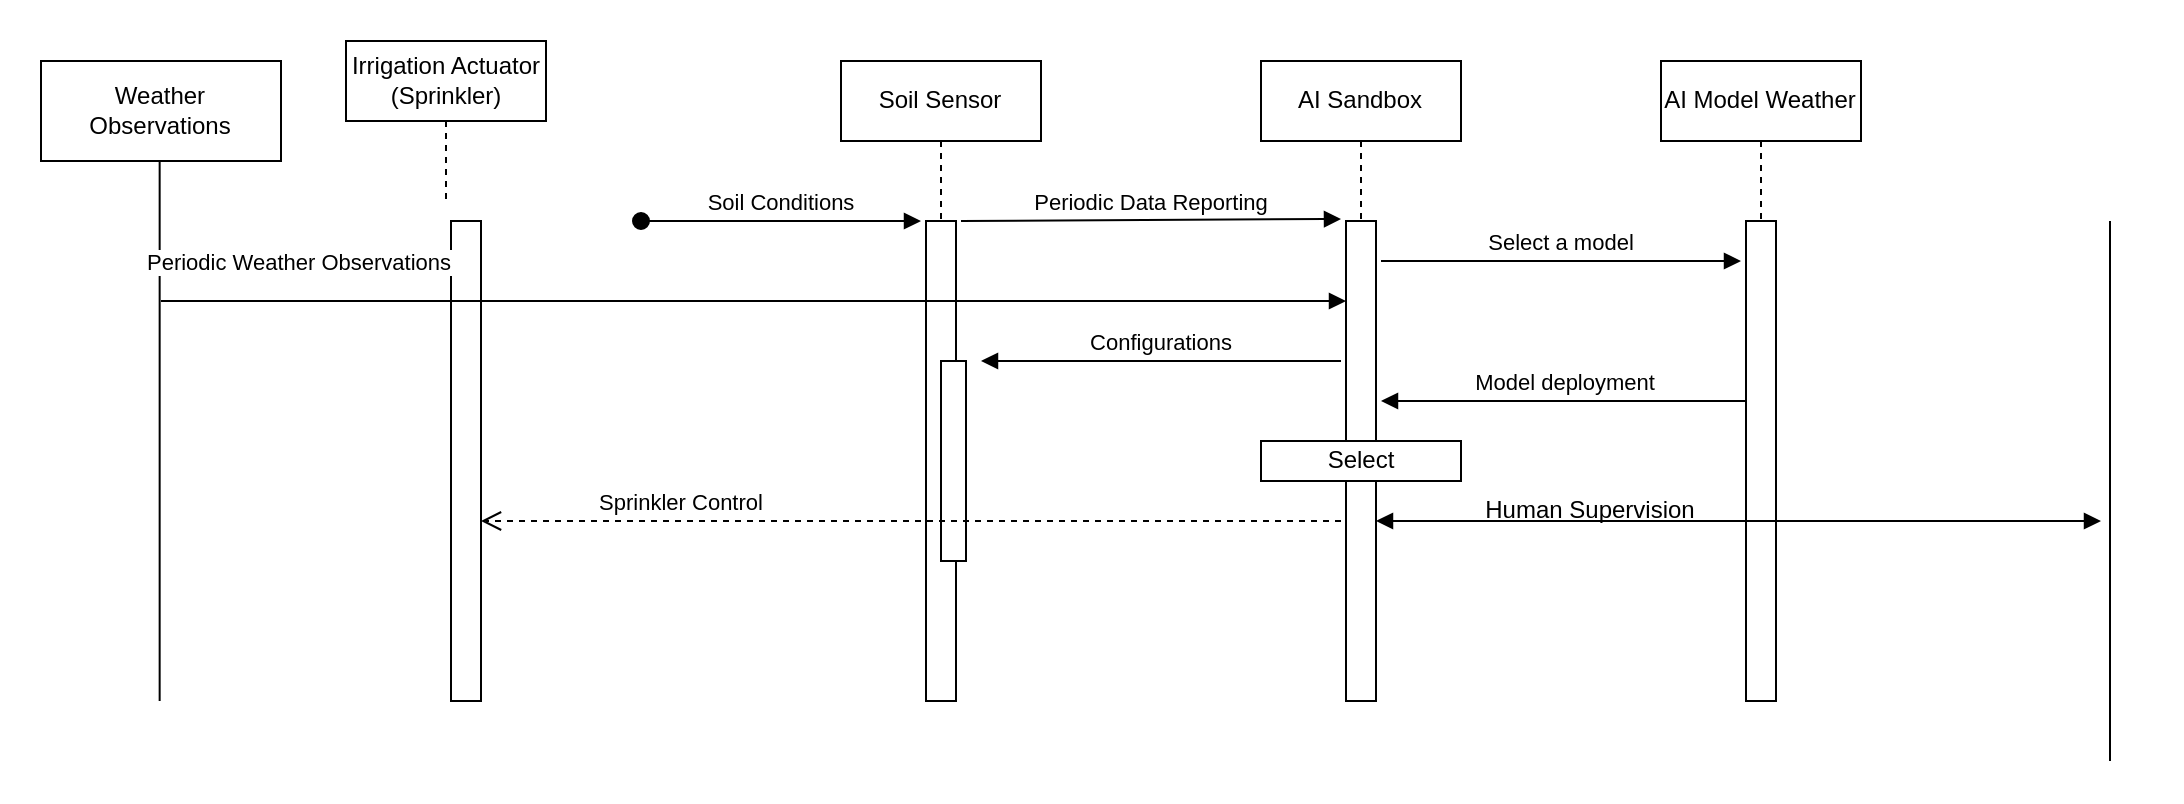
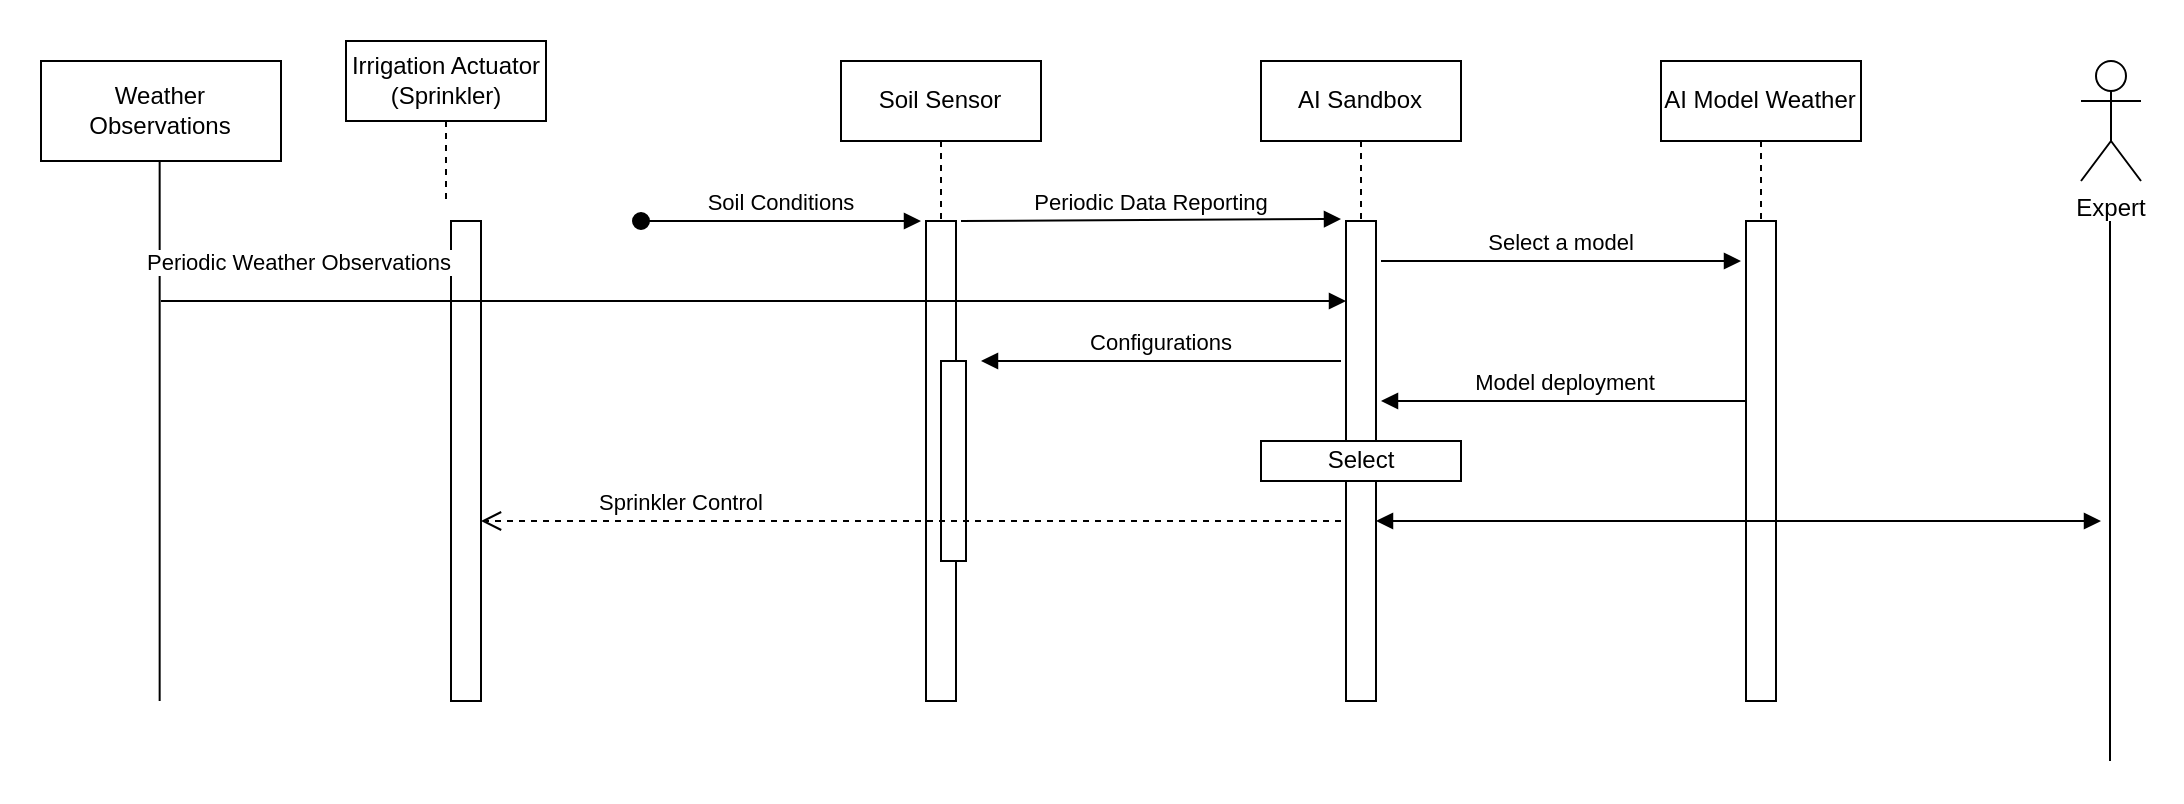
node "Expert": added
node "Human Supervision": removed
